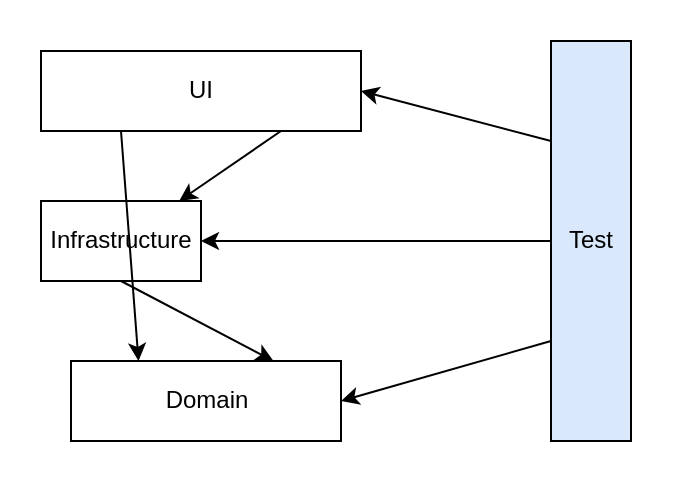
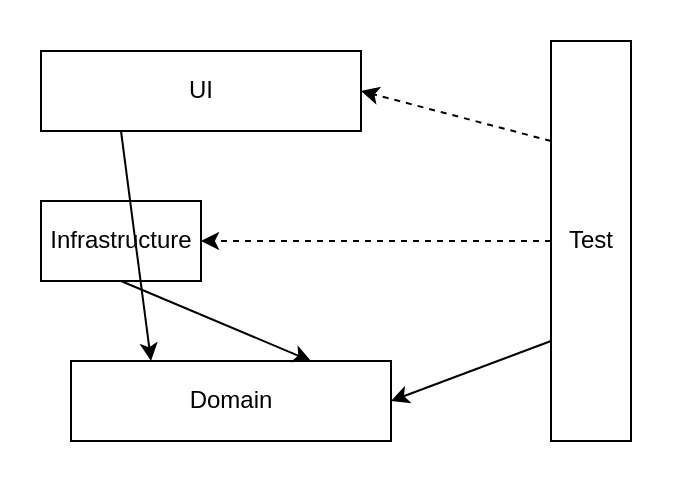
edge "Test" -> "UI": style solid -> dashed
edge "UI" -> "Infrastructure": removed
edge "Test" -> "Infrastructure": style solid -> dashed
node "Test": fillcolor #dae8fc -> #ffffff
node "Domain": size 270x80 -> 320x80
